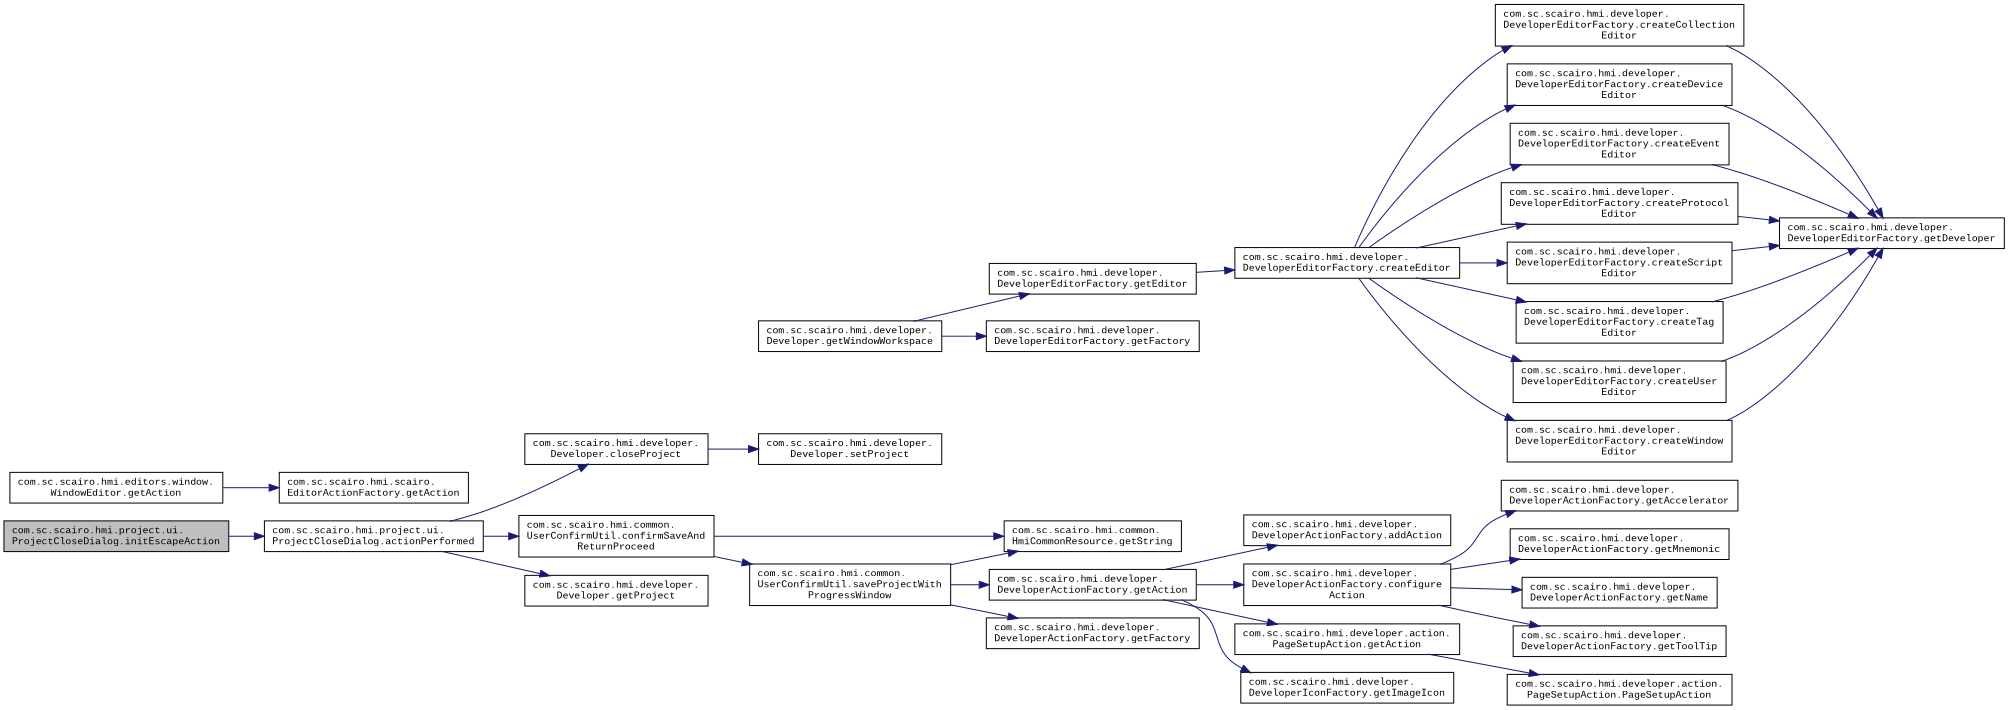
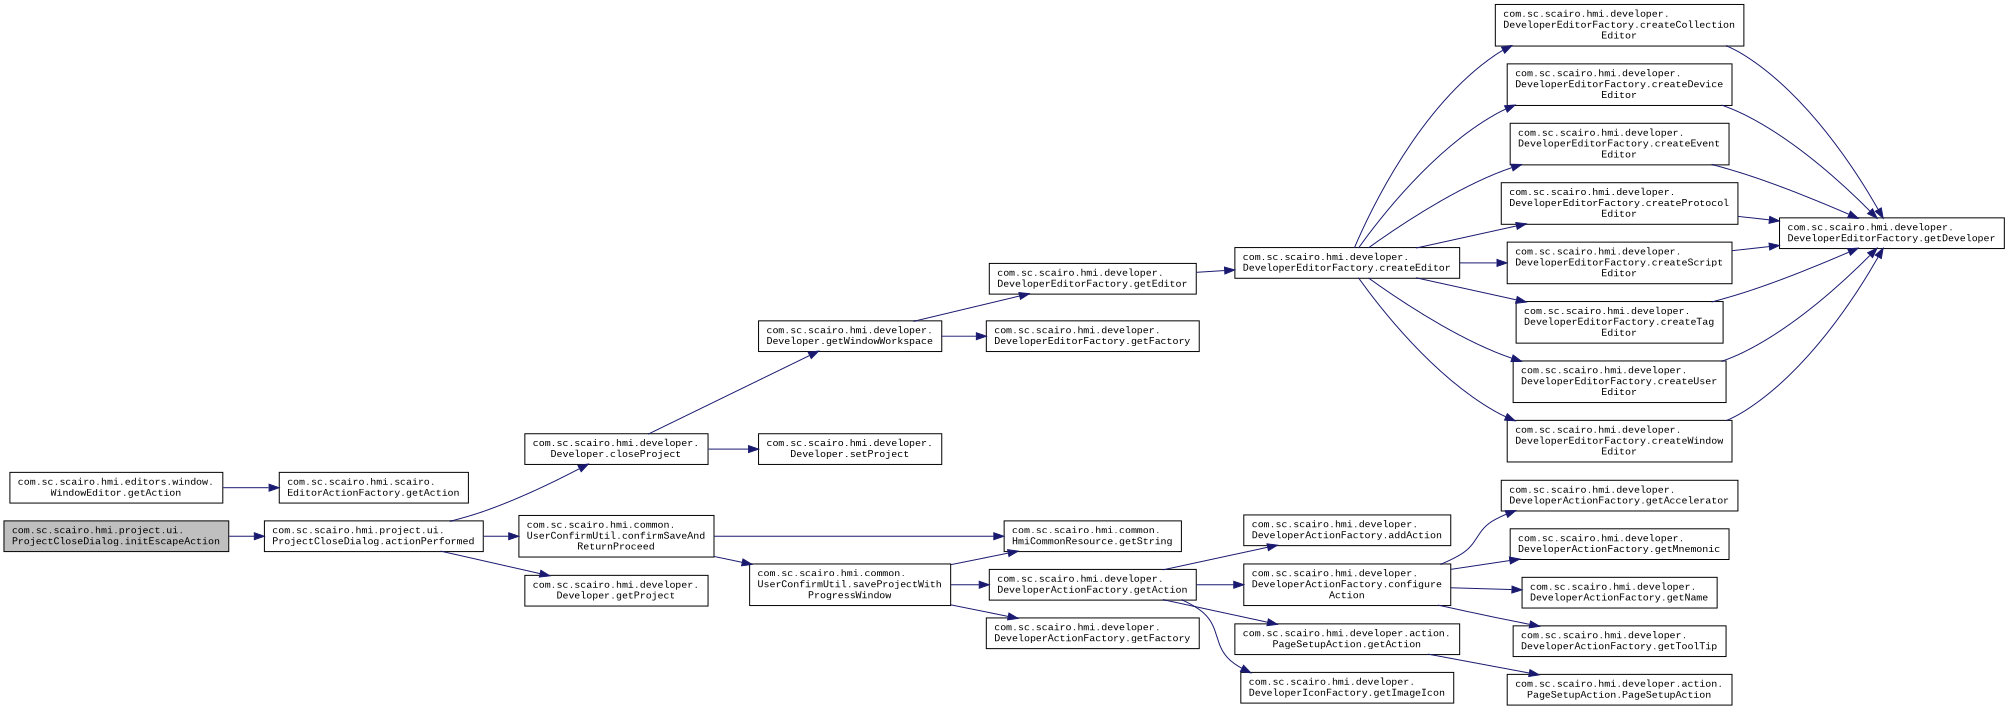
edge "com.sc.scairo.hmi.developer. Developer.closeProject" -> "com.sc.scairo.hmi.developer. Developer.getWindowWorkspace": added
